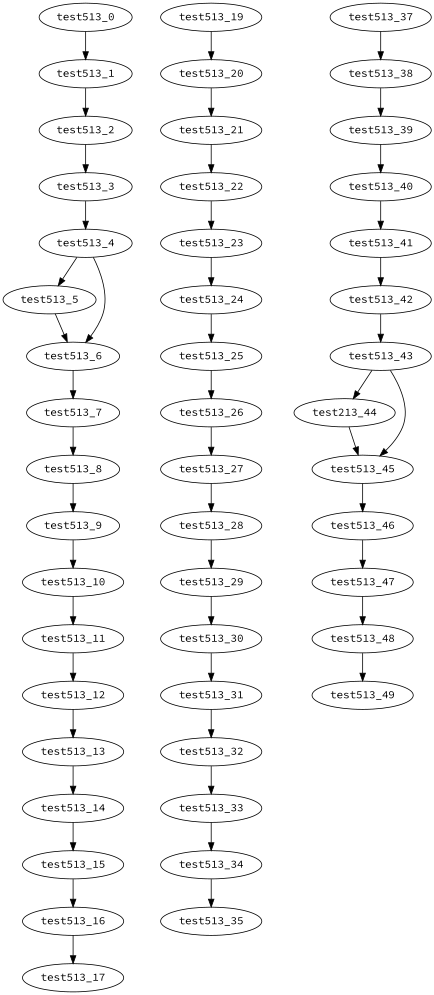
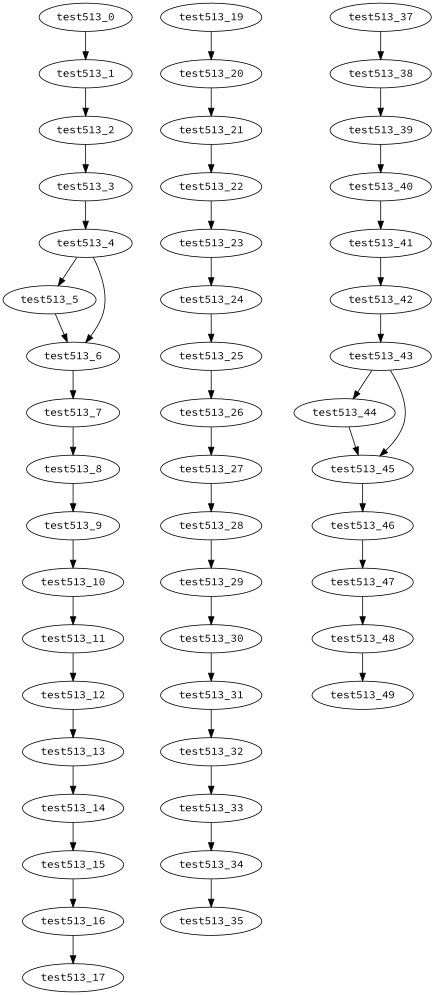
node "test213_44": label "test213_44" -> "test513_44"
